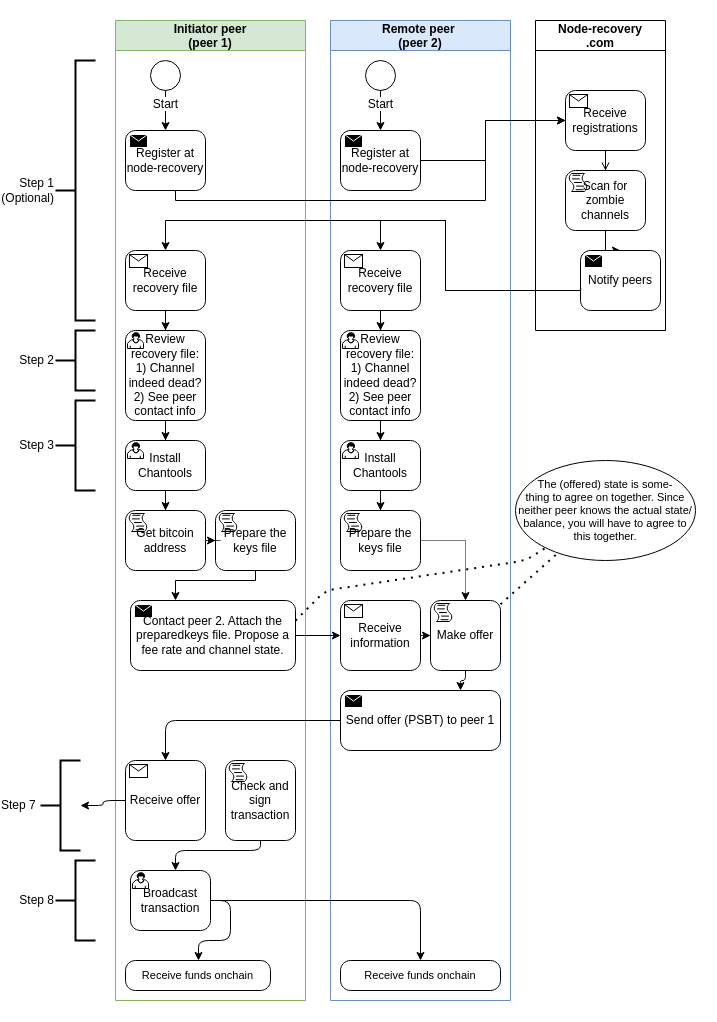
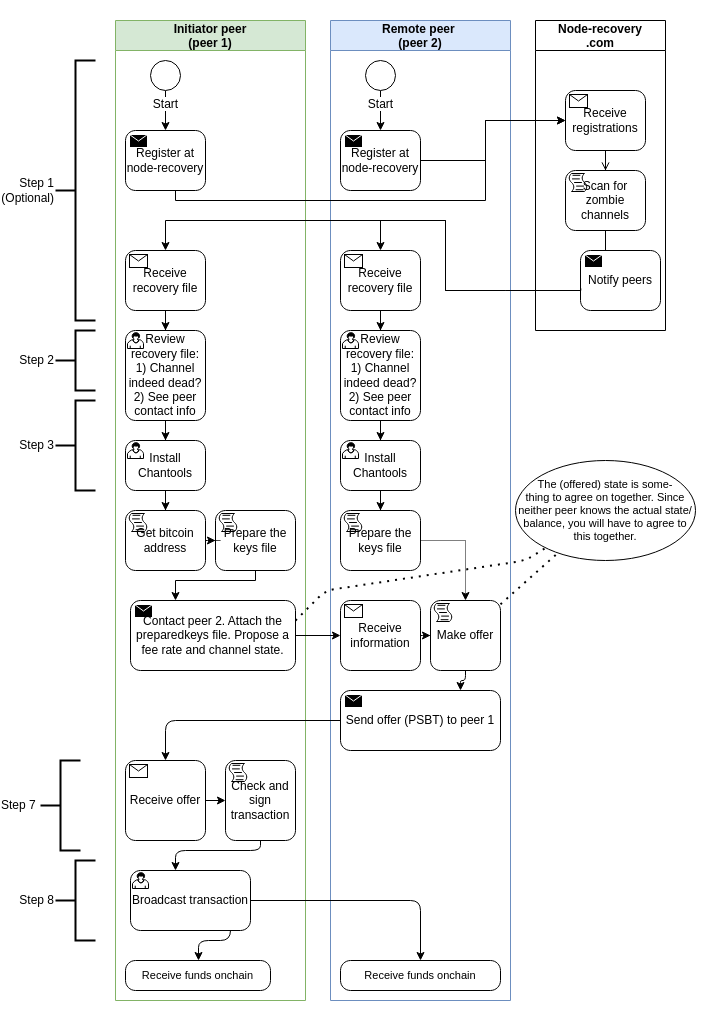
edge "Scan for zombie channels" -> "Notify peers": arrowhead classic -> none
edge "Receive offer" -> "Step 7": now "Receive offer" -> "Check and sign transaction"
node "Broadcast transaction": size 80x60 -> 120x60
